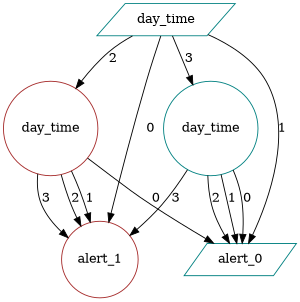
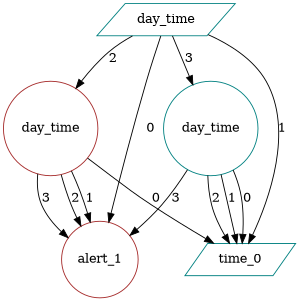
node "alert_0": label "alert_0" -> "time_0"
